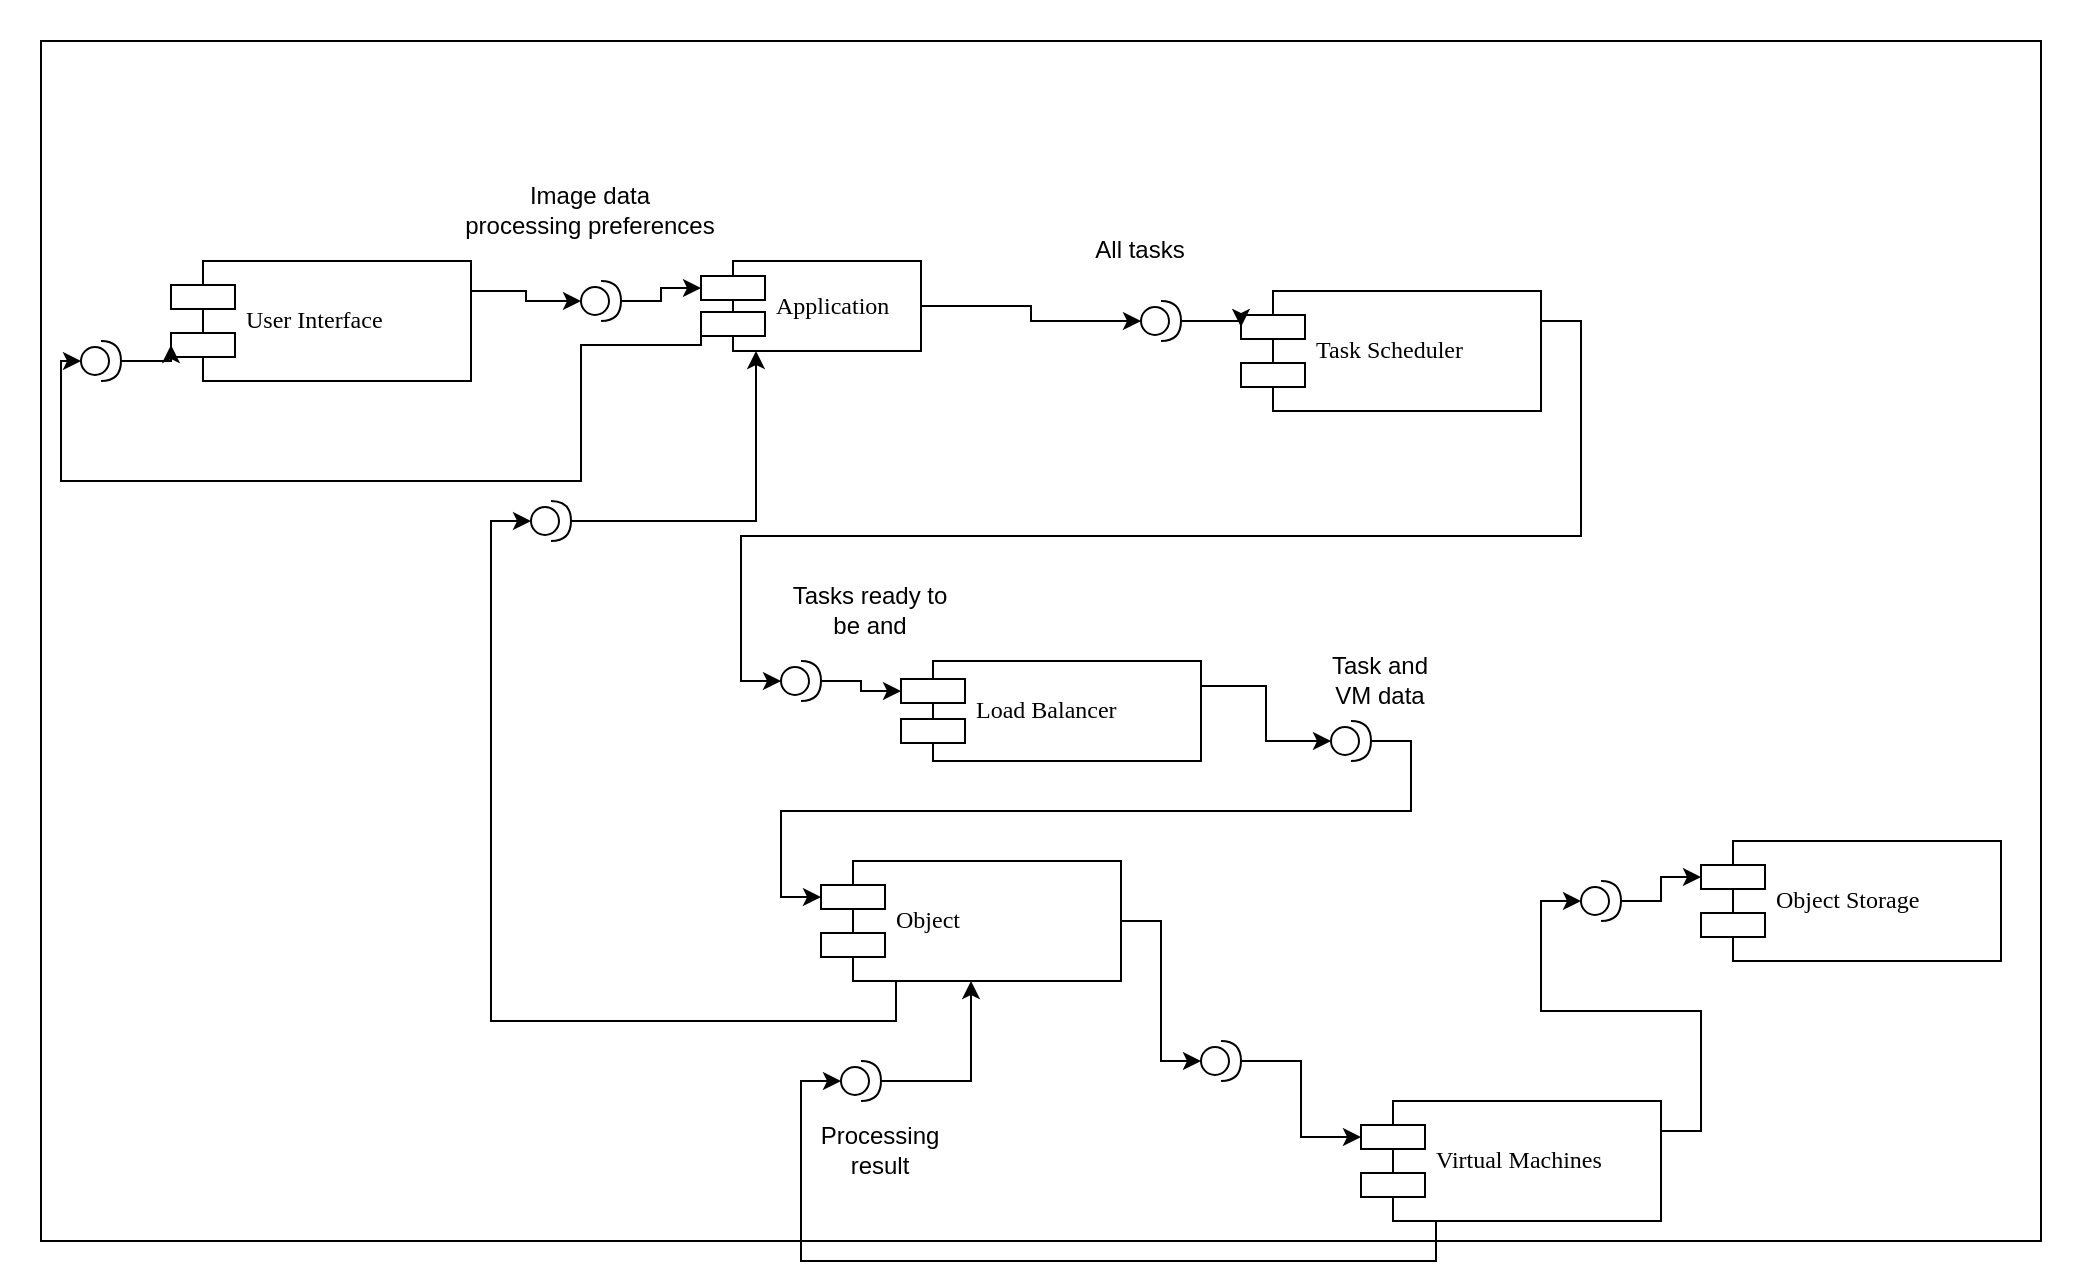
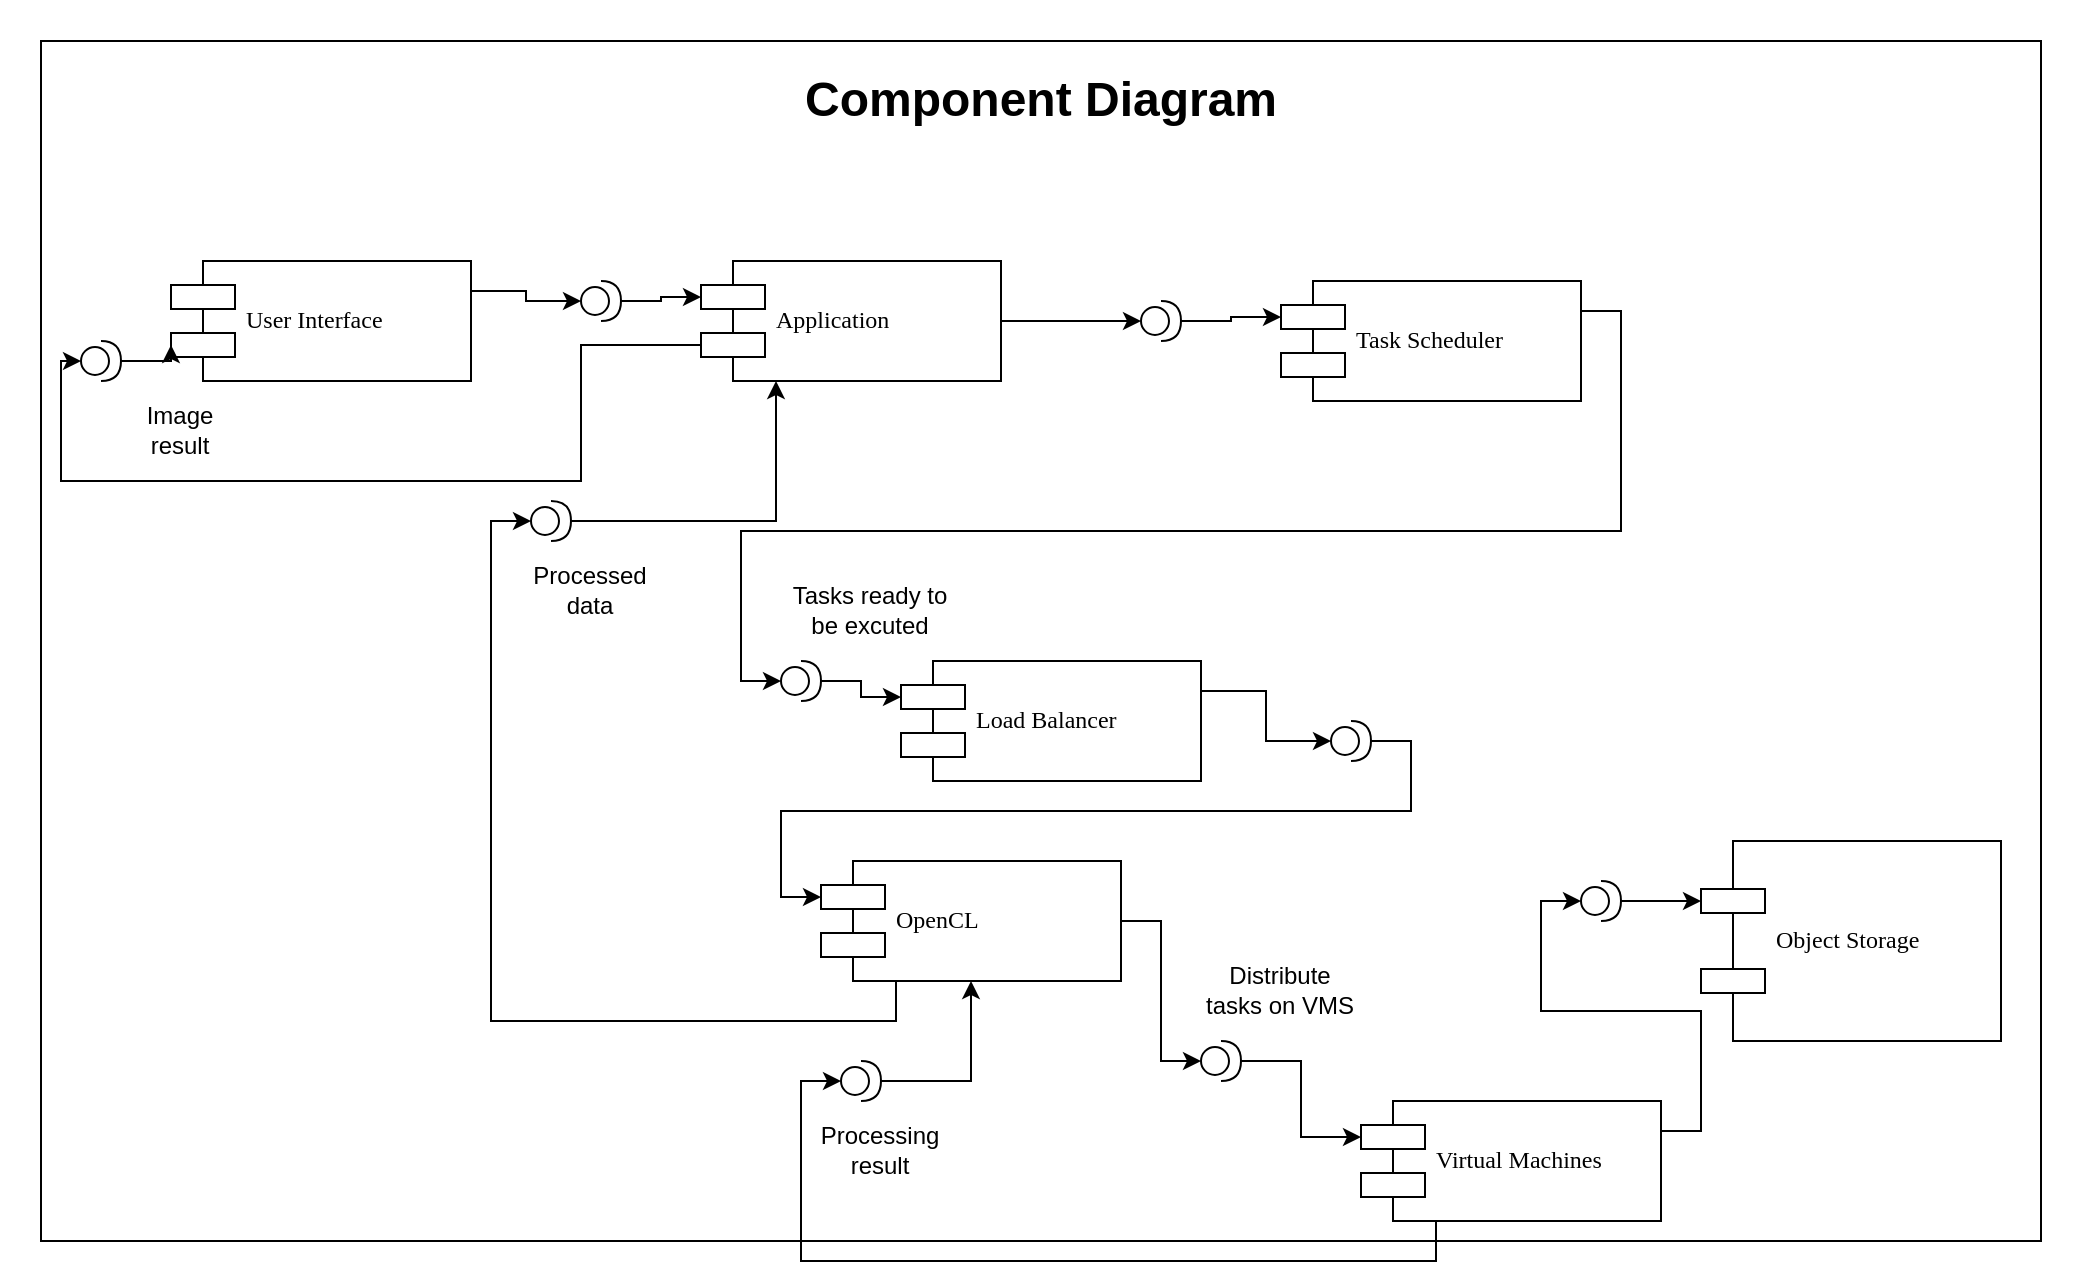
node "Component Diagram": added
node "Image data processing preferences": removed
node "All tasks": removed
node "Application": size 220x90 -> 300x120
node "Task Scheduler": moved (1391, 351) -> (1431, 341)
node "Image result": added
node "Processed data": added
node "Tasks ready to be and": label "Tasks ready to be and" -> "Tasks ready to be excuted"
node "Task and VM data": removed
node "Load Balancer": size 300x100 -> 300x120
node "Object Storage": size 300x120 -> 300x200
node "Object": label "Object" -> "OpenCL"
node "Distribute tasks on VMS": added
